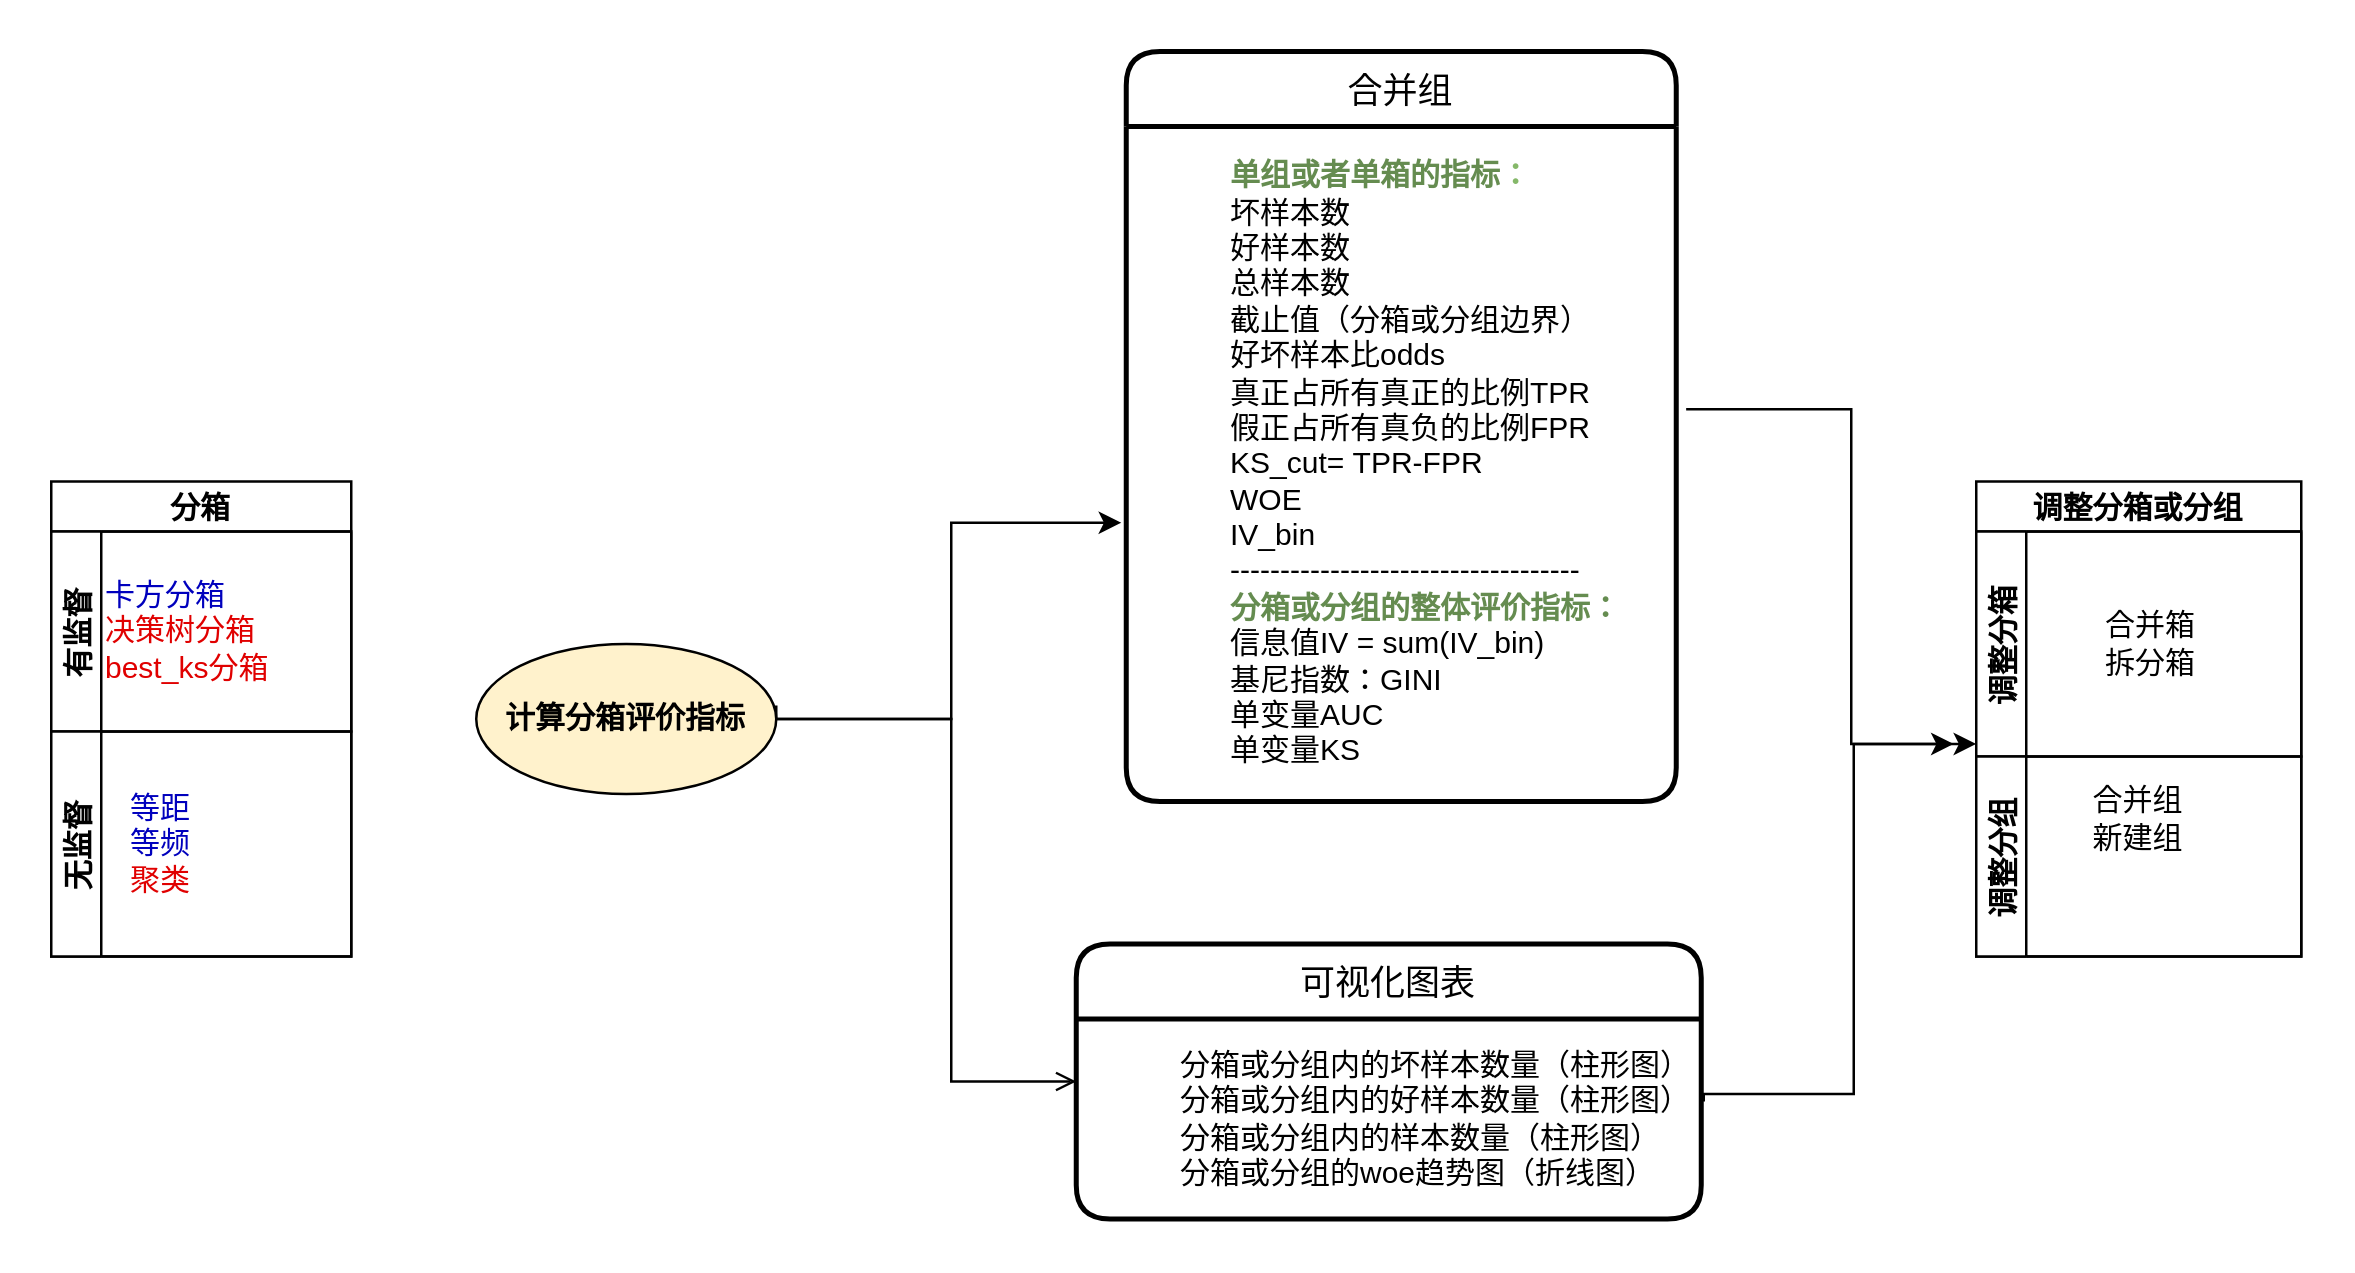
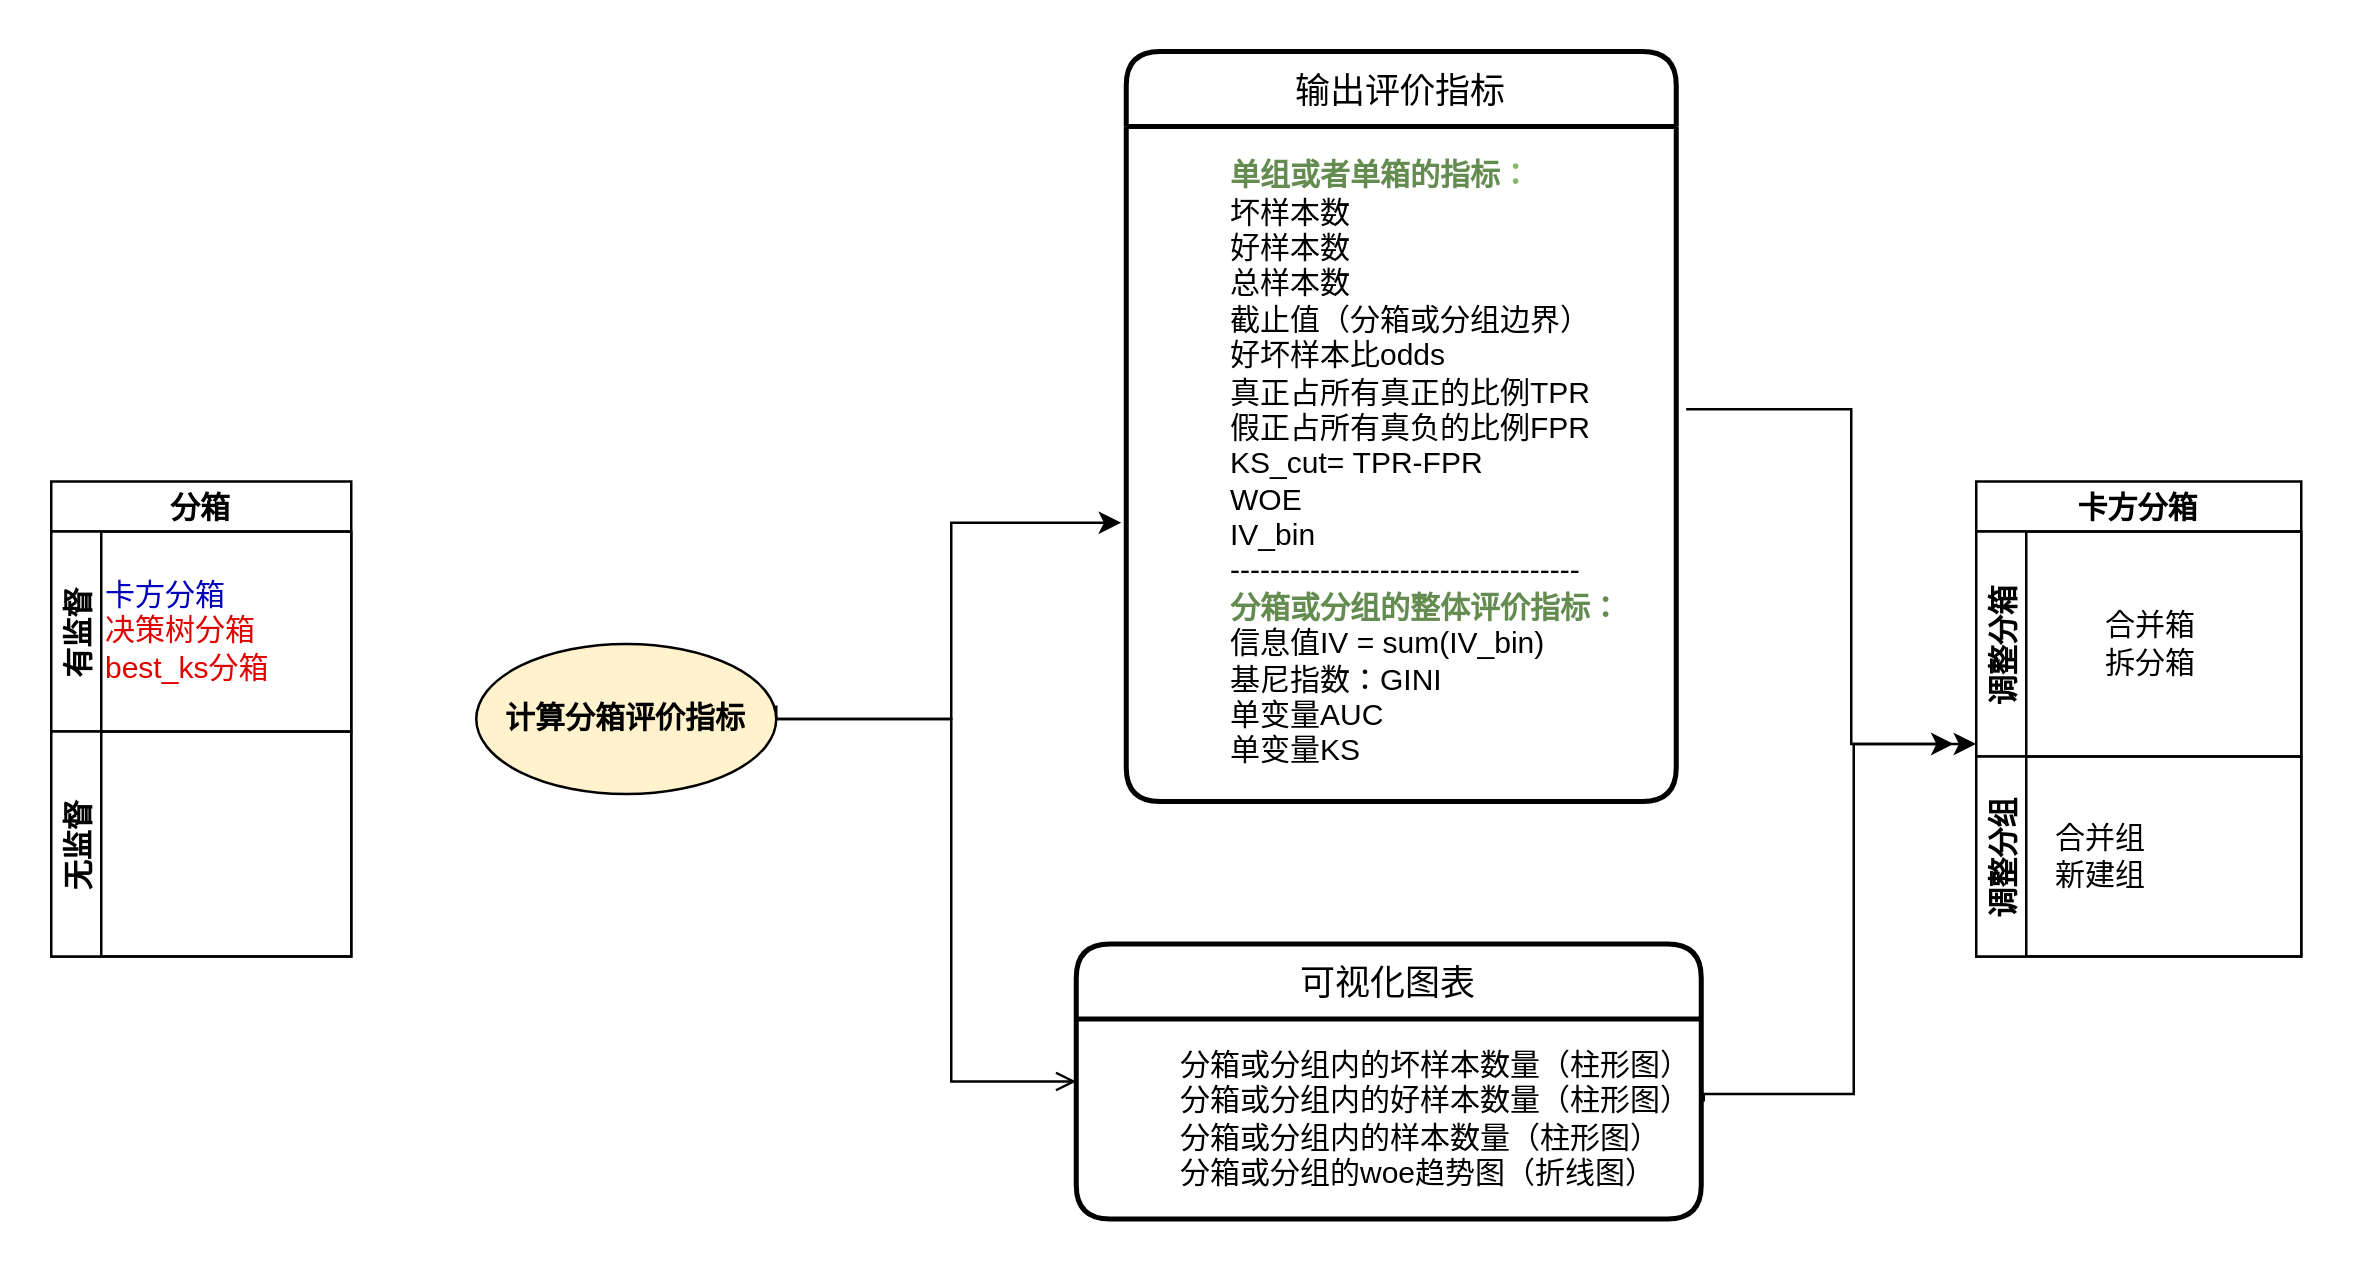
node "合并组": label "合并组" -> "输出评价指标"
node "调整分箱或分组": label "调整分箱或分组" -> "卡方分箱"
node "合并组 新建组": moved (2151, 819) -> (2114, 856)
node "等距 等频 聚类": removed
